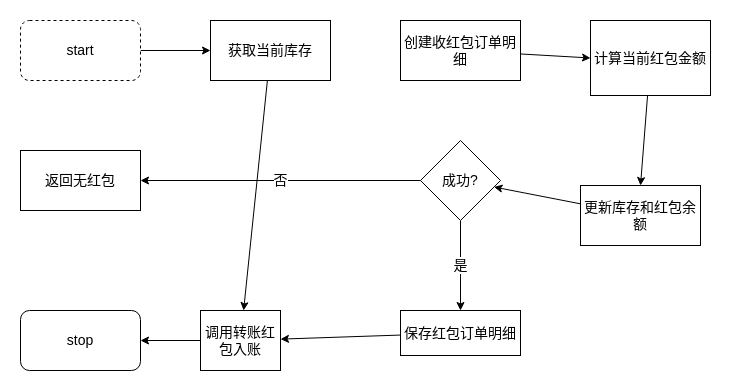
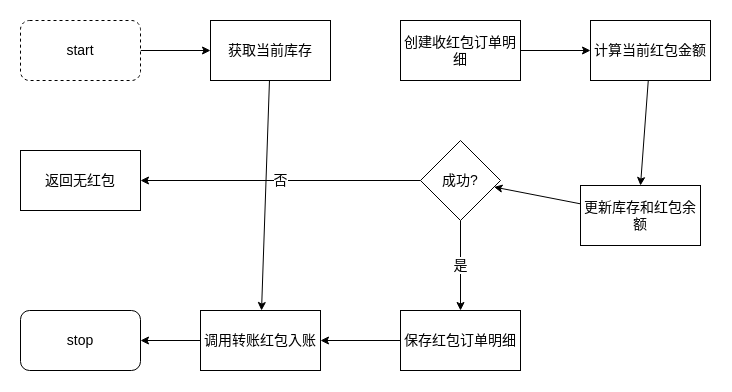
node "计算当前红包金额": size 120x75 -> 120x60
node "保存红包订单明细": size 120x45 -> 120x60
node "调用转账红包入账": size 80x60 -> 120x60
